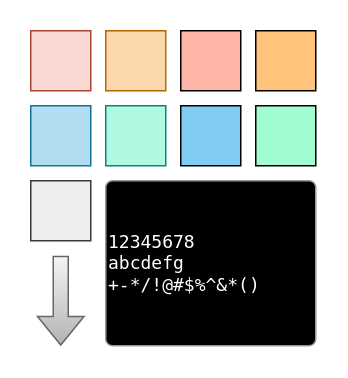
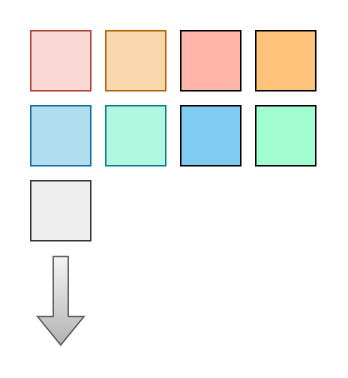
node "12345678 abcdefg +-*/!@#$%^&*()": removed
